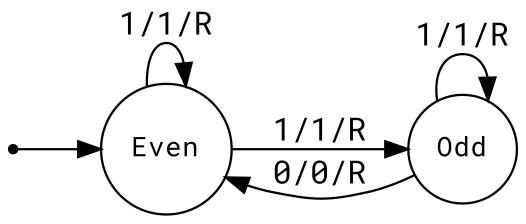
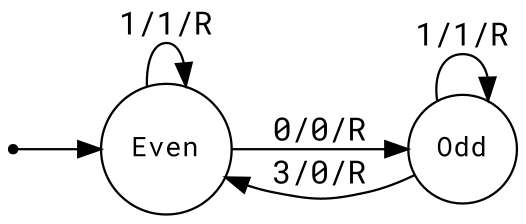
edge "Even" -> "Odd": label "1/1/R" -> "0/0/R"
edge "Odd" -> "Even": label "0/0/R" -> "3/0/R"
